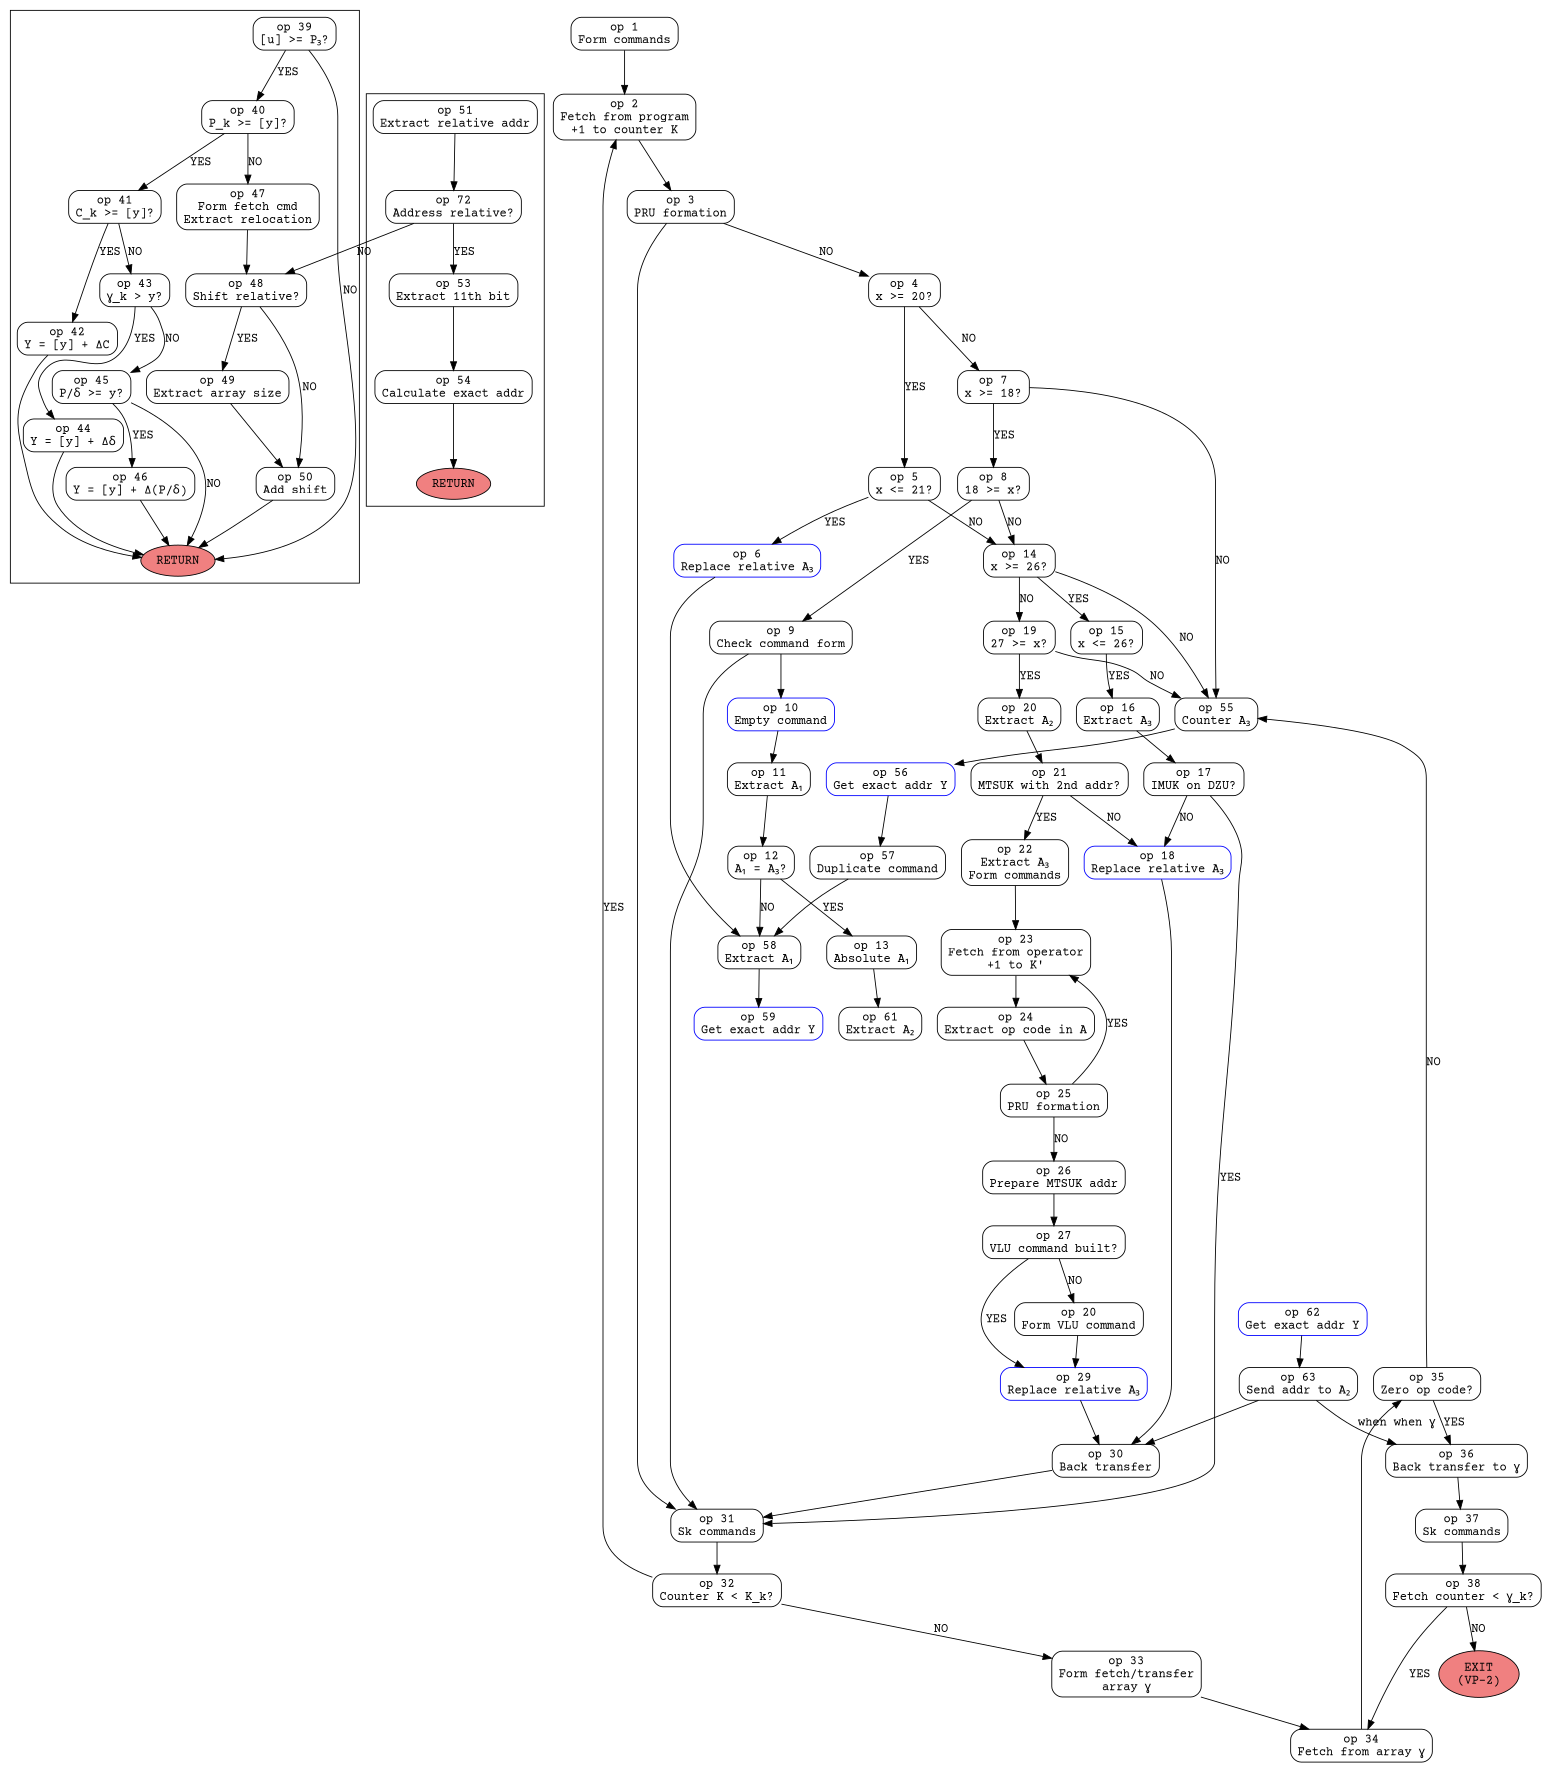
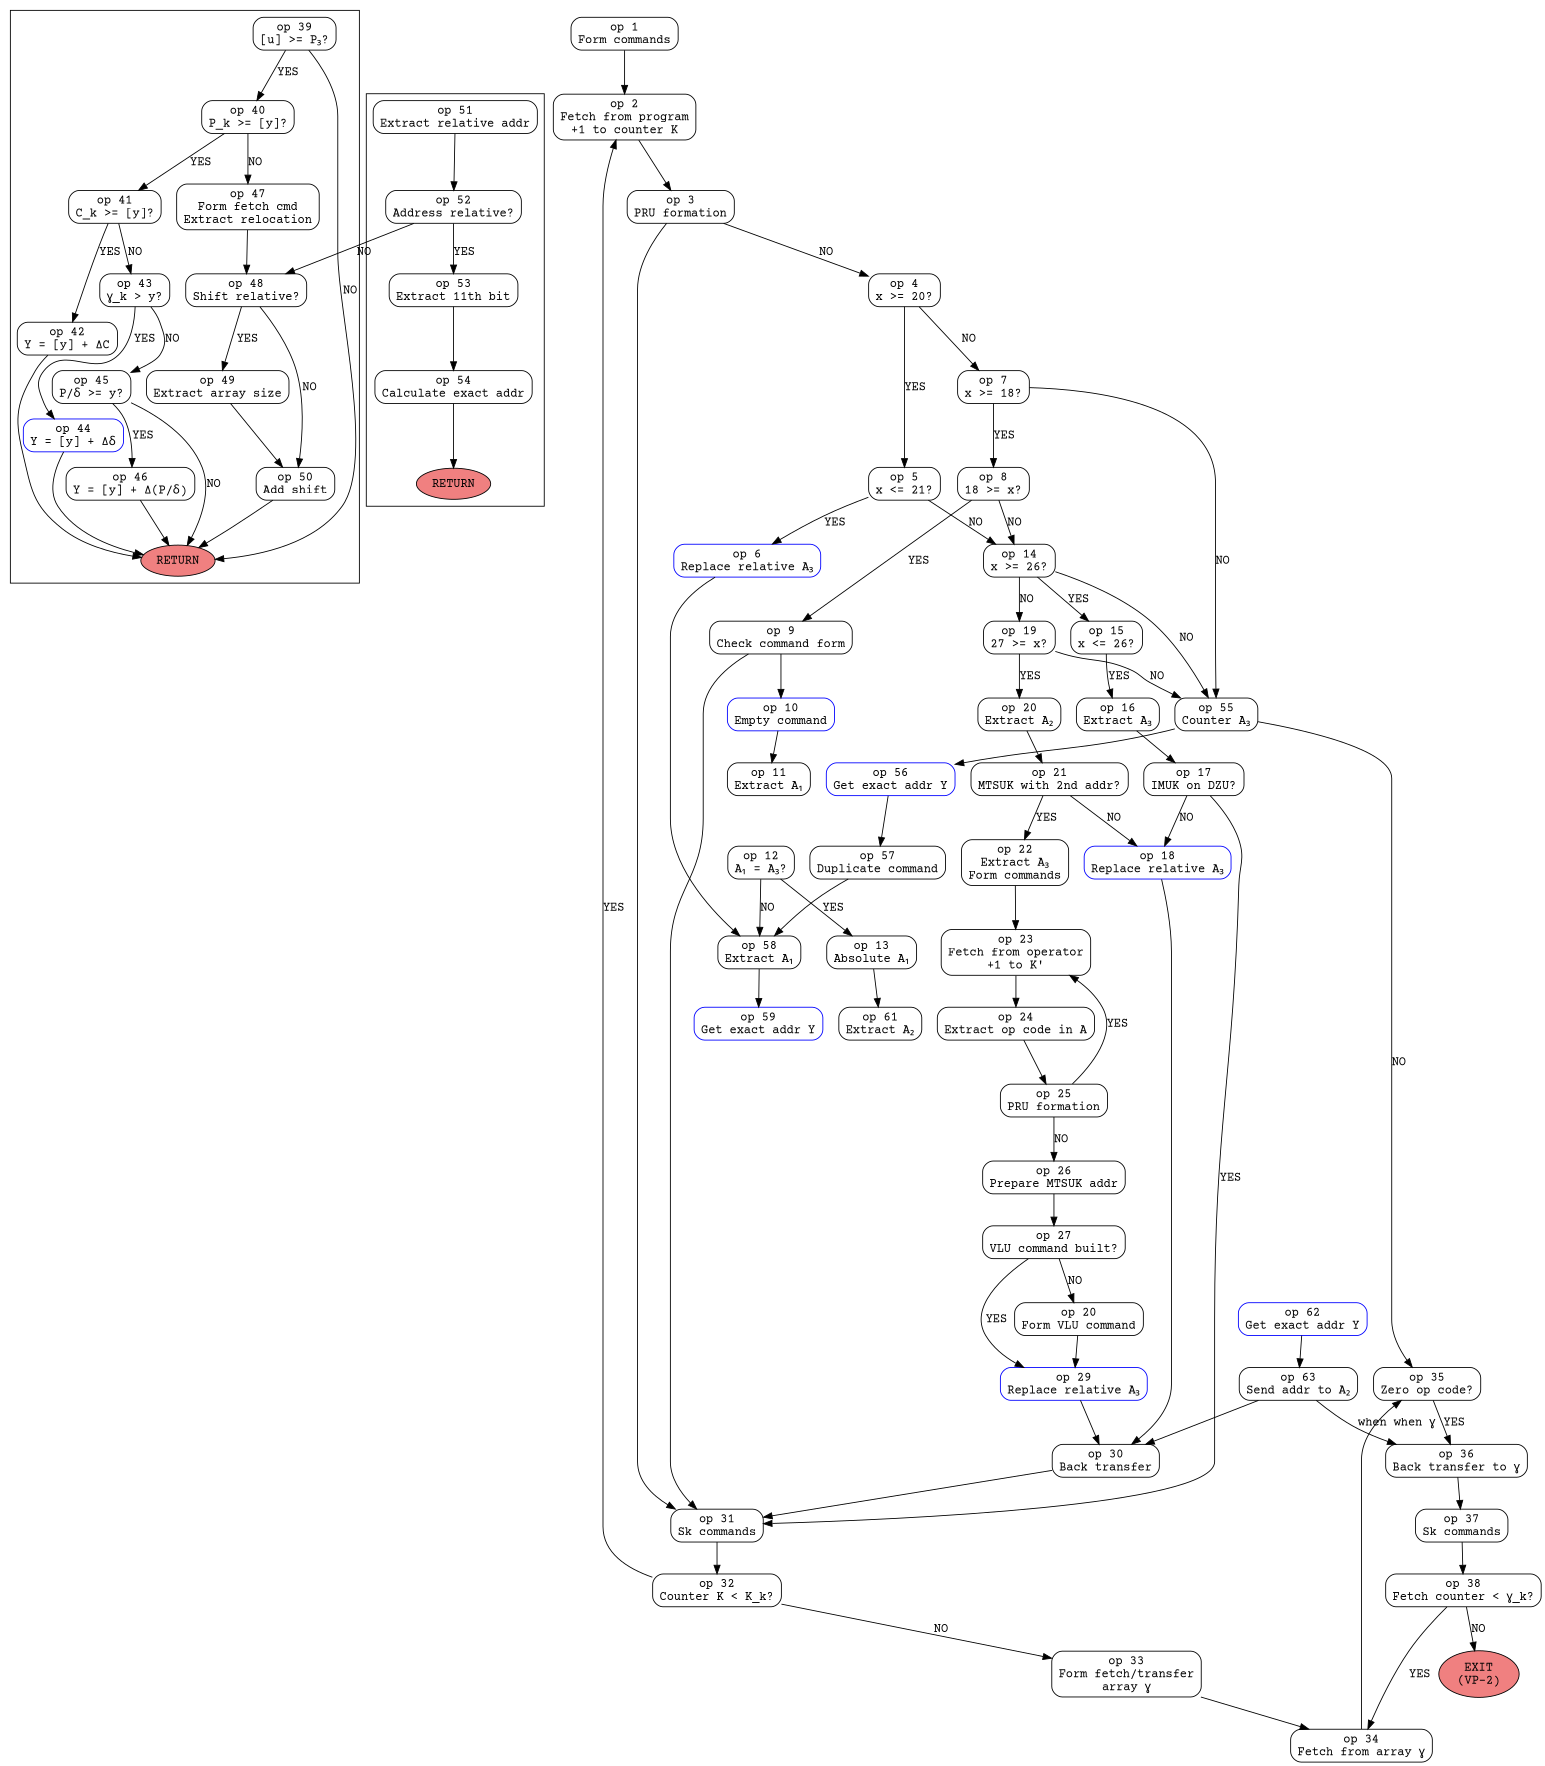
node "op 72 Address relative?": label "op 72 Address relative?" -> "op 52 Address relative?"
node "op 44 Y = [y] + Δδ": color black -> blue
edge "op 11 Extract A₁" -> "op 12 A₁ = A₃?": removed
edge "op 35 Zero op code?" -> "op 55 Counter A₃": reversed
